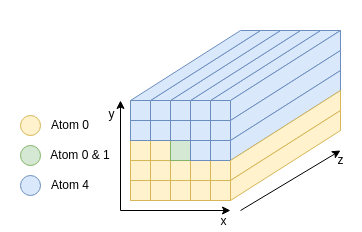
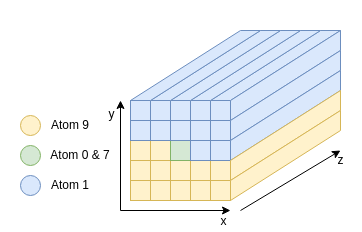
node "Atom 0": label "Atom 0" -> "Atom 9"
node "Atom 0 & 1": label "Atom 0 & 1" -> "Atom 0 & 7"
node "Atom 4": label "Atom 4" -> "Atom 1"
